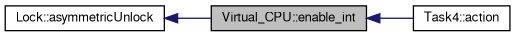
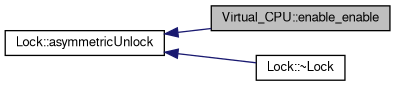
node "Virtual_CPU::enable_int": label "Virtual_CPU::enable_int" -> "Virtual_CPU::enable_enable"
node "Task4::action": removed
node "Lock::~Lock": added
